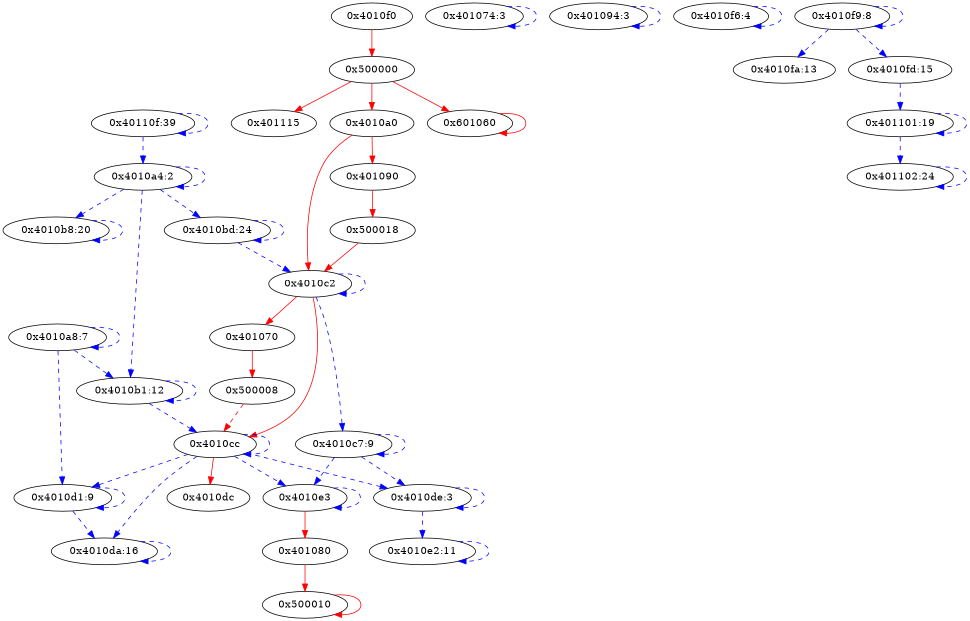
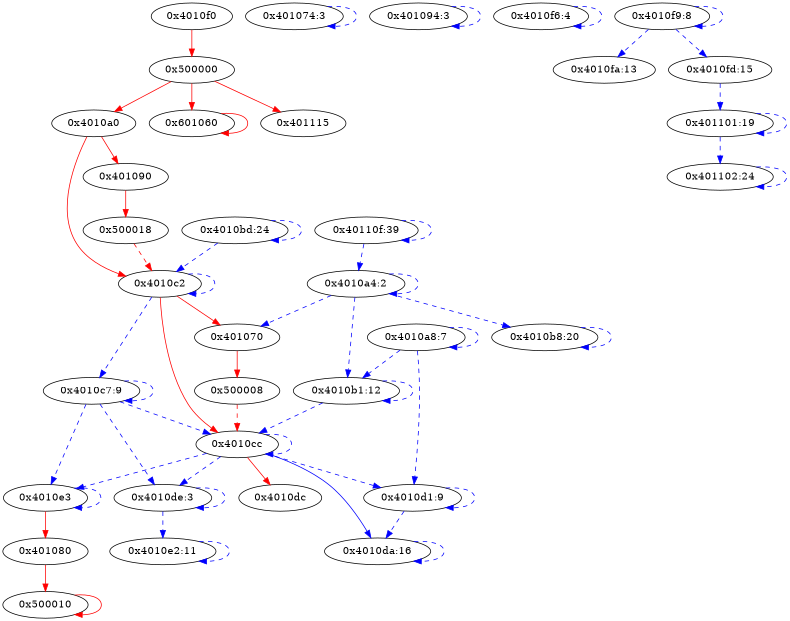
edge "0x4010a4:2" -> "0x4010bd:24": now "0x4010a4:2" -> "0x401070"
edge "0x500018" -> "0x4010c2": style solid -> dashed
edge "0x4010c7:9" -> "0x4010cc": added
edge "0x4010cc" -> "0x4010da:16": style dashed -> solid
